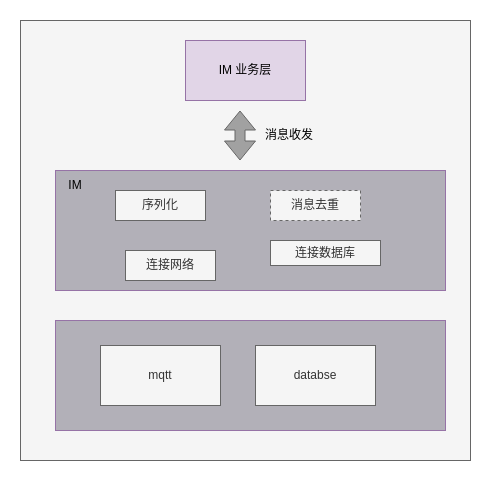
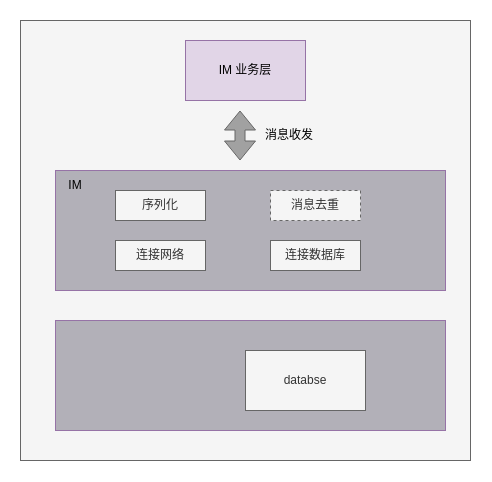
node "连接数据库": size 110x25 -> 90x30
node "连接网络": moved (171, 266) -> (161, 256)
node "mqtt": removed
node "databse": moved (316, 376) -> (306, 381)
